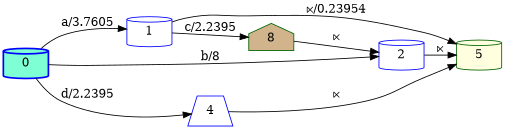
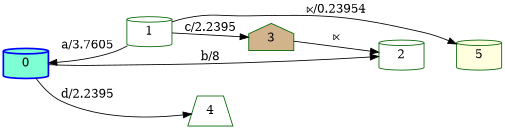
edge "0" -> "1": reversed
node "1": color blue -> darkgreen
node "8": label "8" -> "3"
node "2": color blue -> darkgreen
edge "2" -> "5": removed, label "⋉"
edge "4" -> "5": removed, label "⋉"
node "4": color blue -> darkgreen
